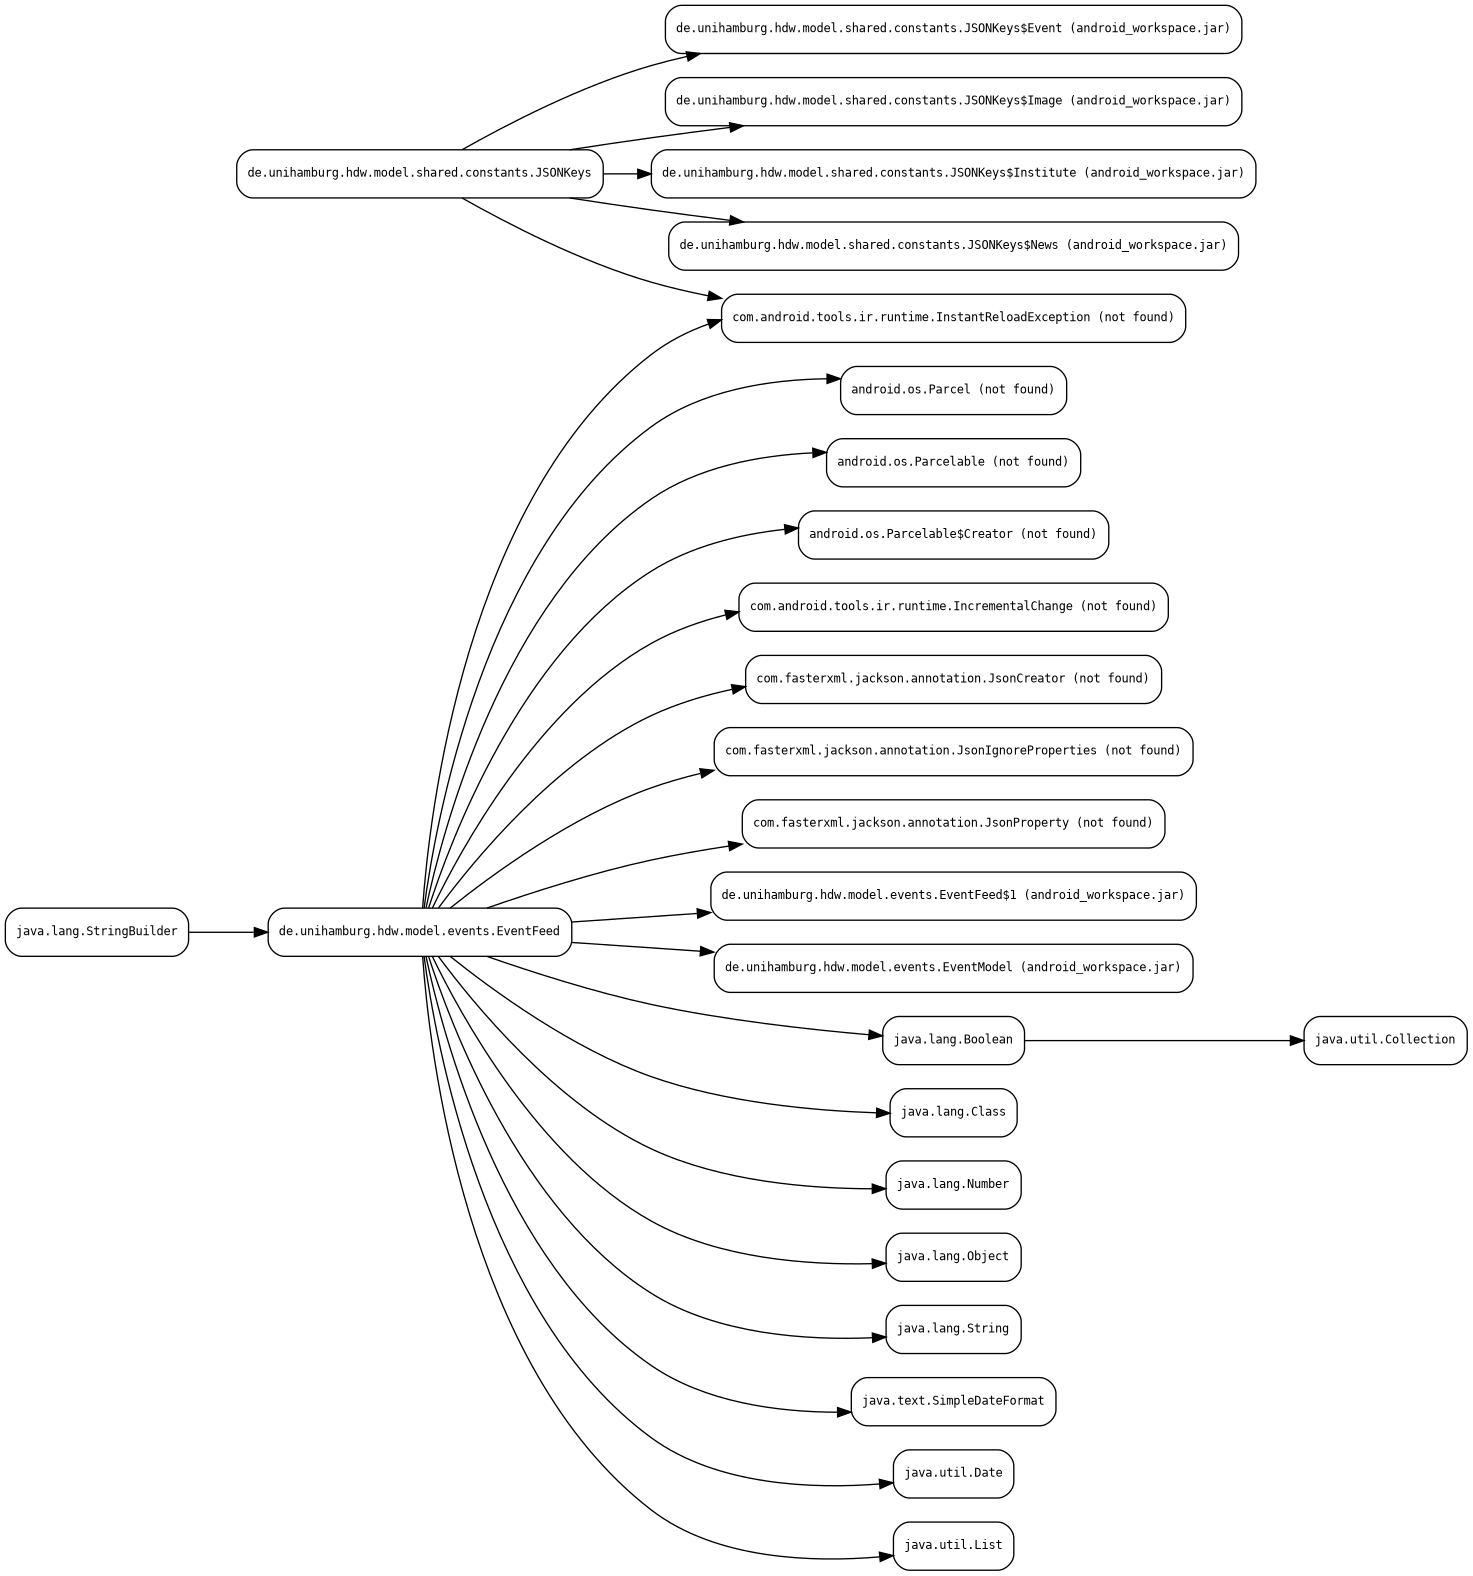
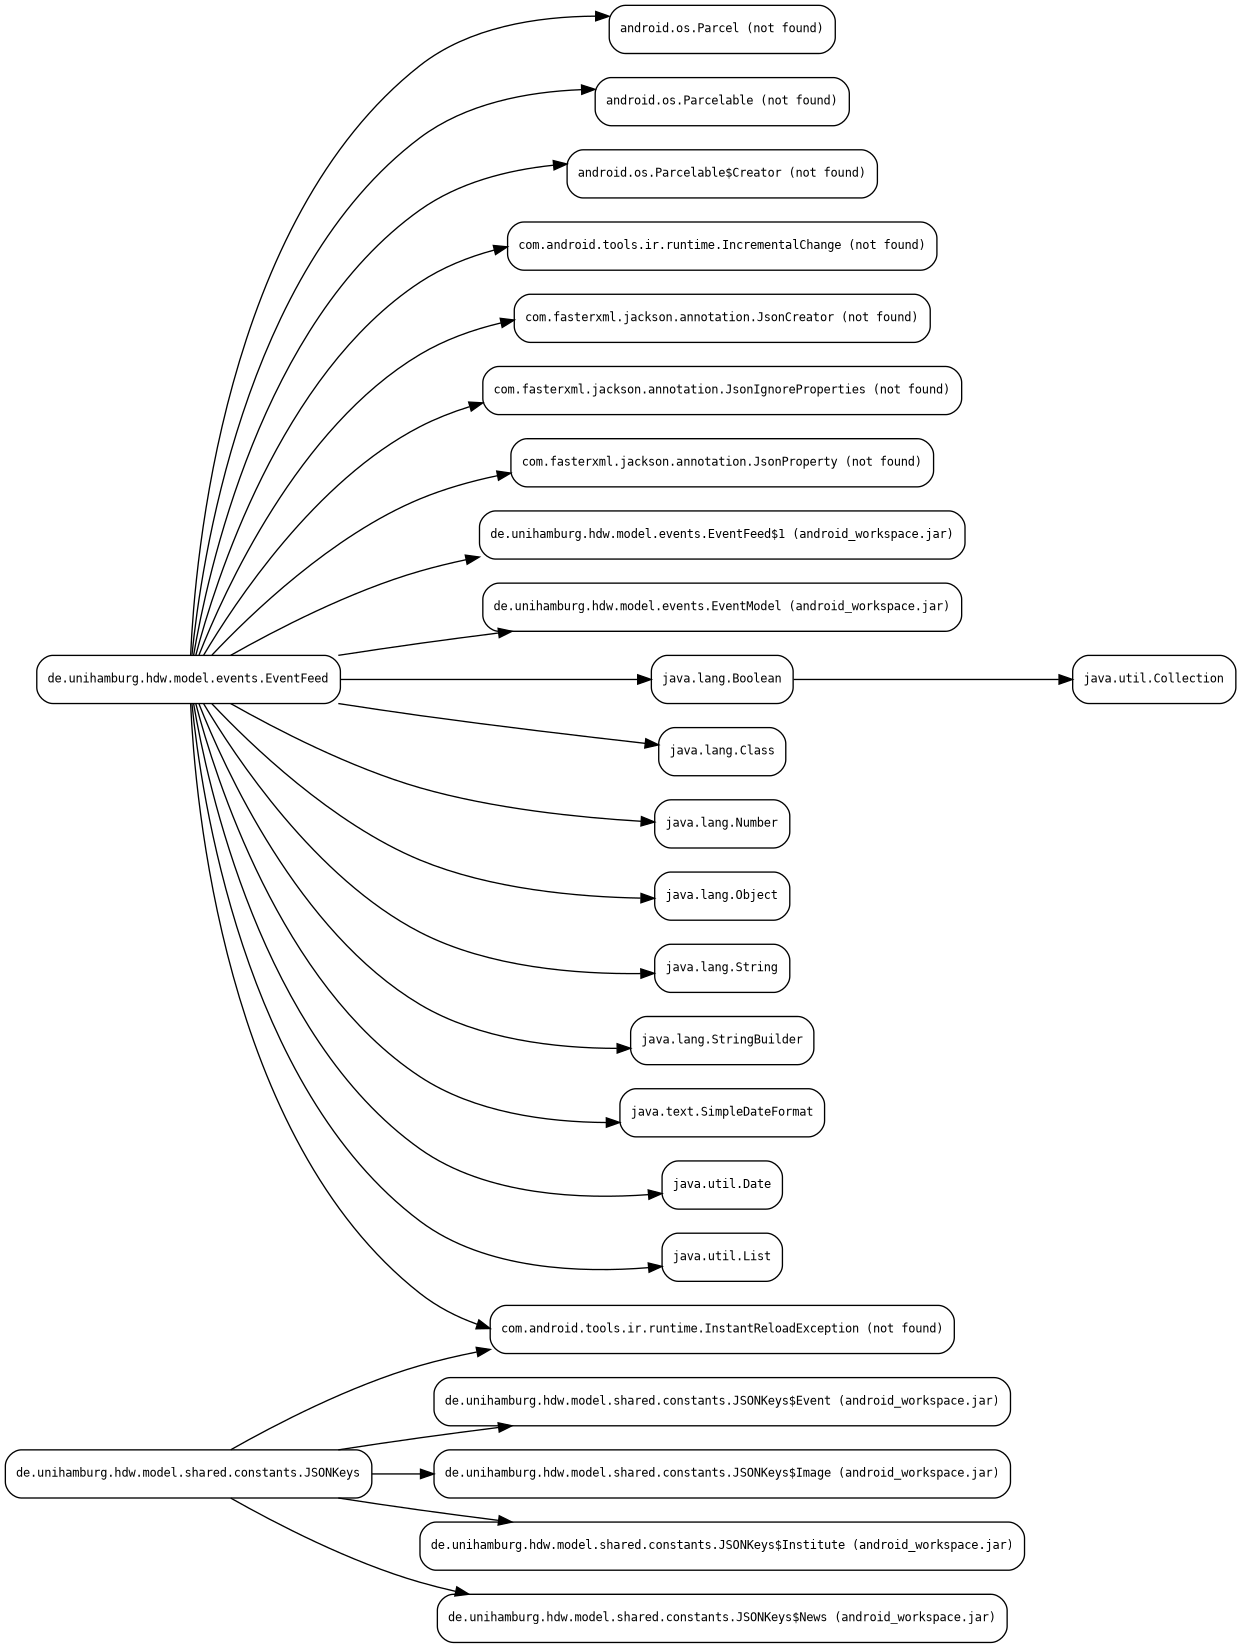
edge "java.lang.StringBuilder" -> "de.unihamburg.hdw.model.events.EventFeed": reversed
